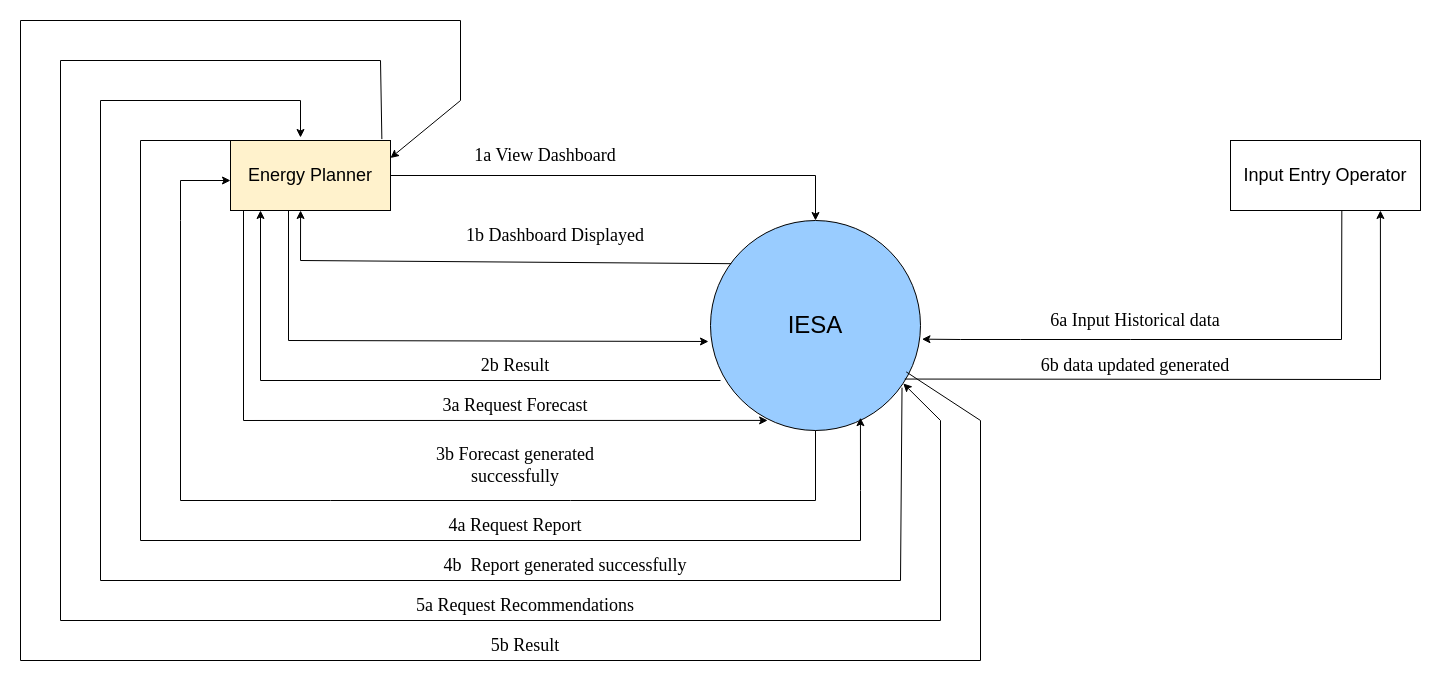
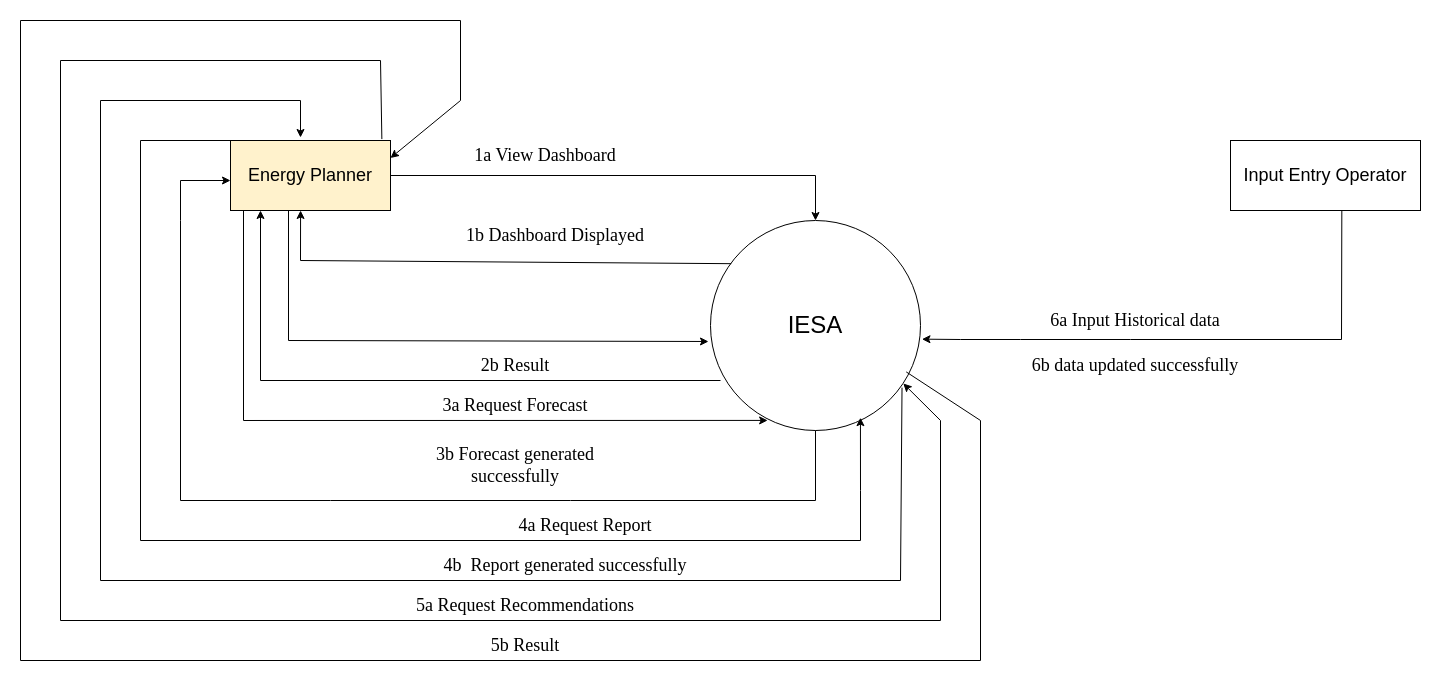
node "IESA": fillcolor #99ccff -> #ffffff
node "6b data updated generated": label "6b data updated generated" -> "6b data updated successfully"
edge "IESA" -> "Input Entry Operator": removed
node "4a Request Report": moved (516, 526) -> (586, 526)
